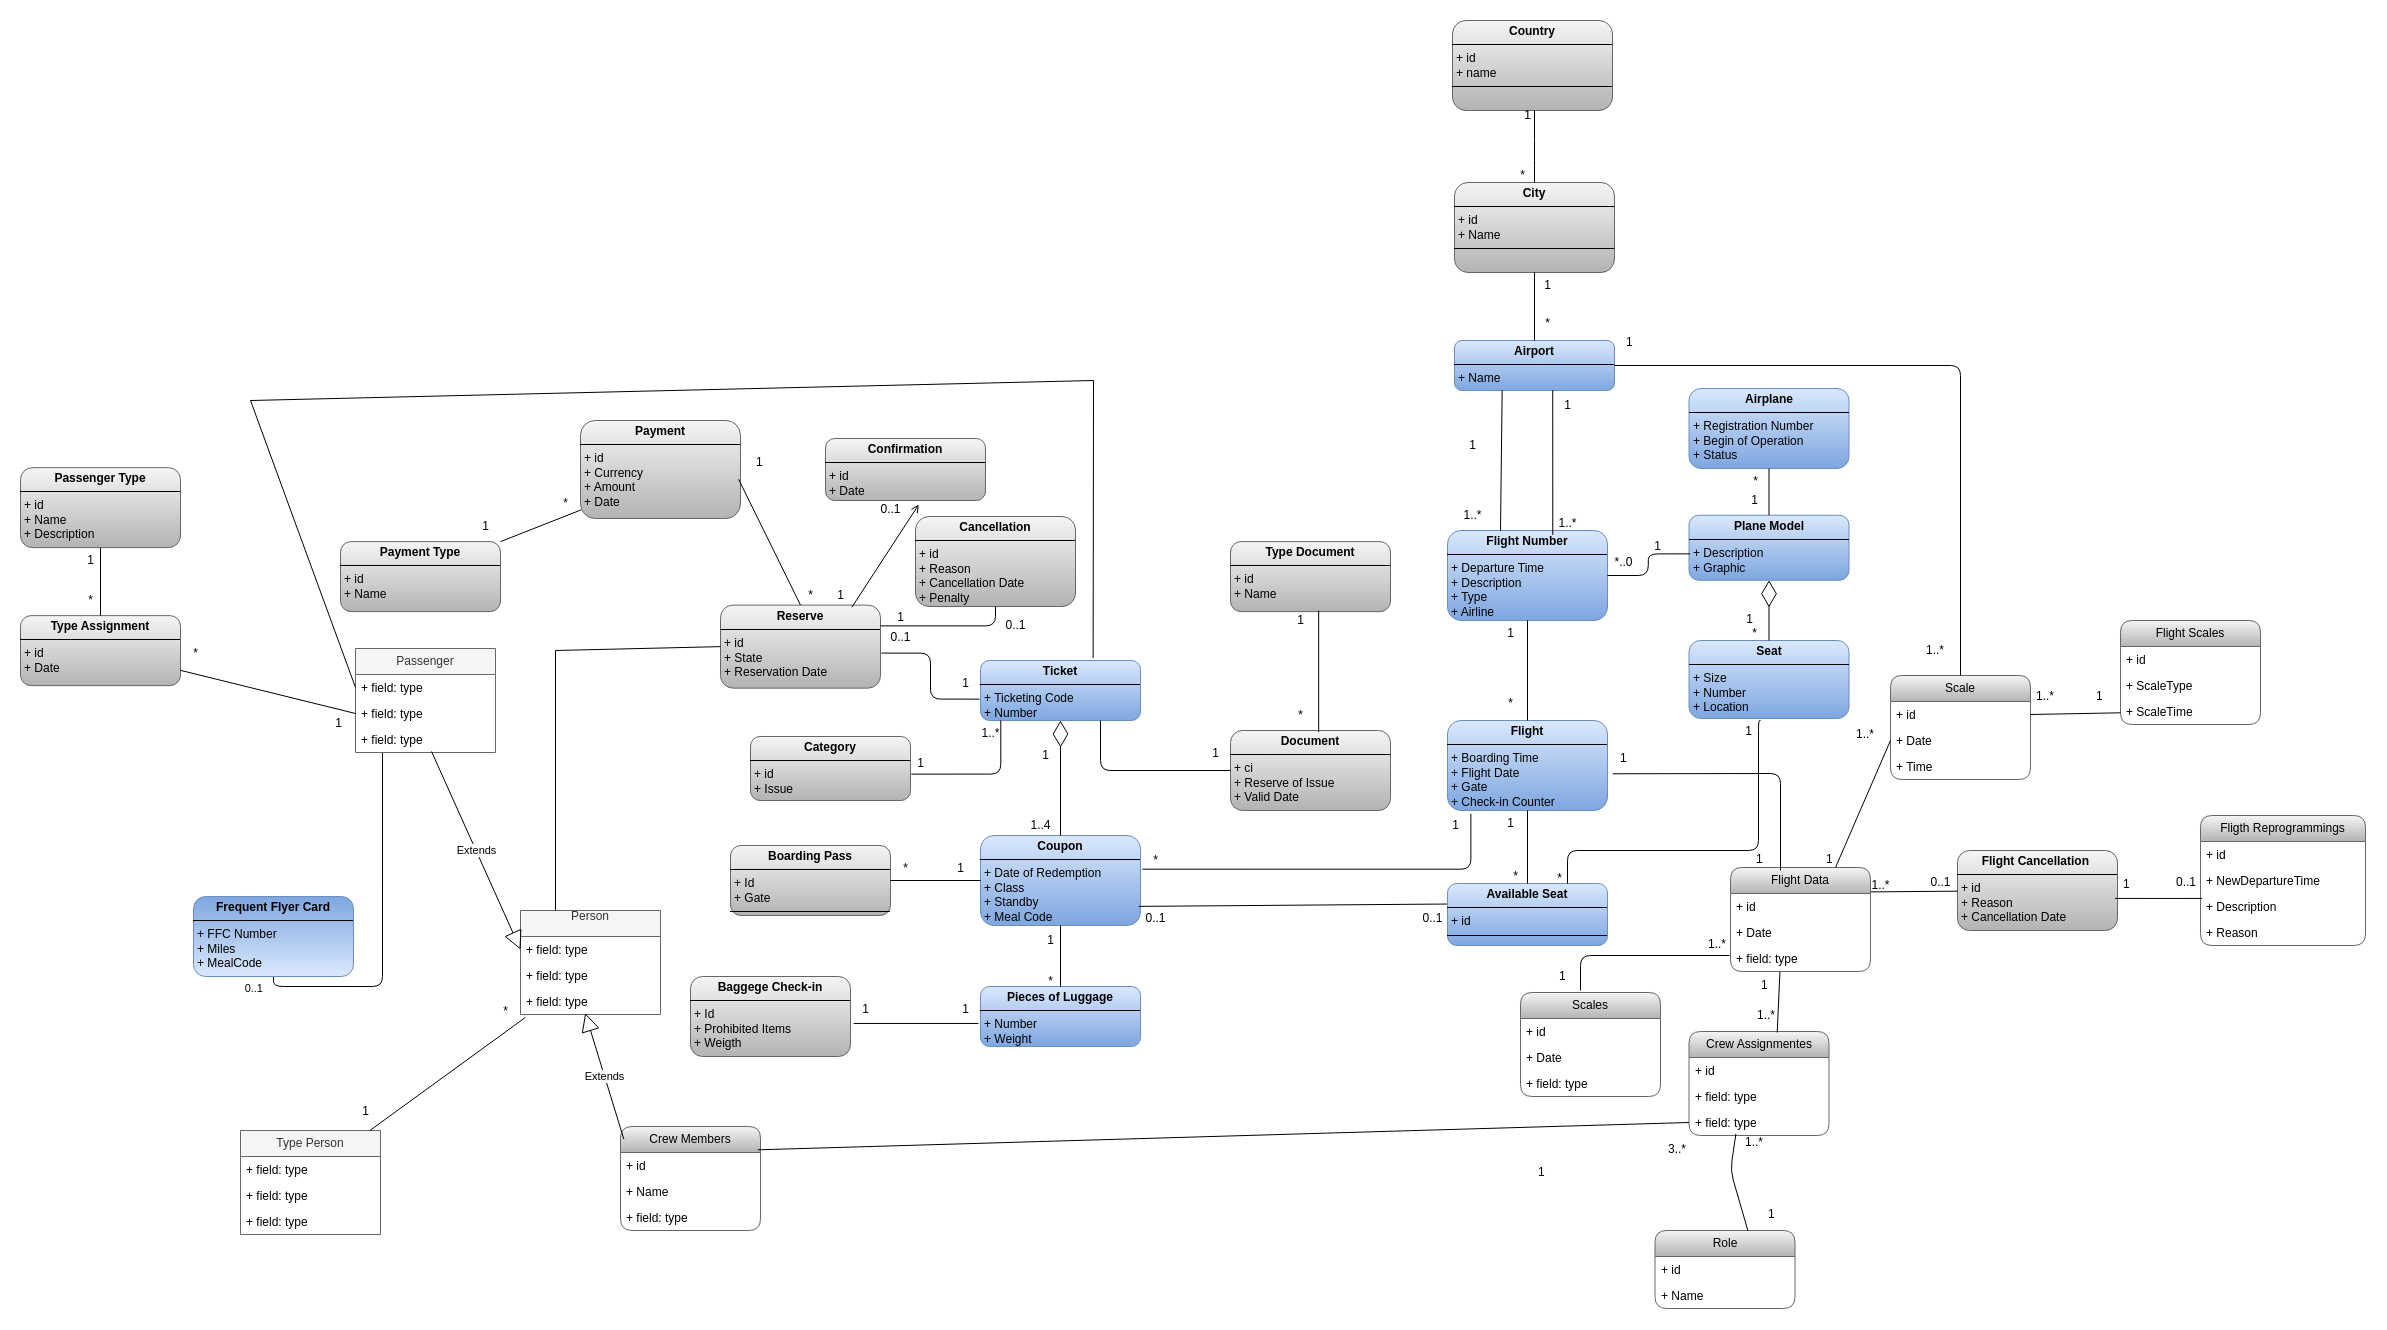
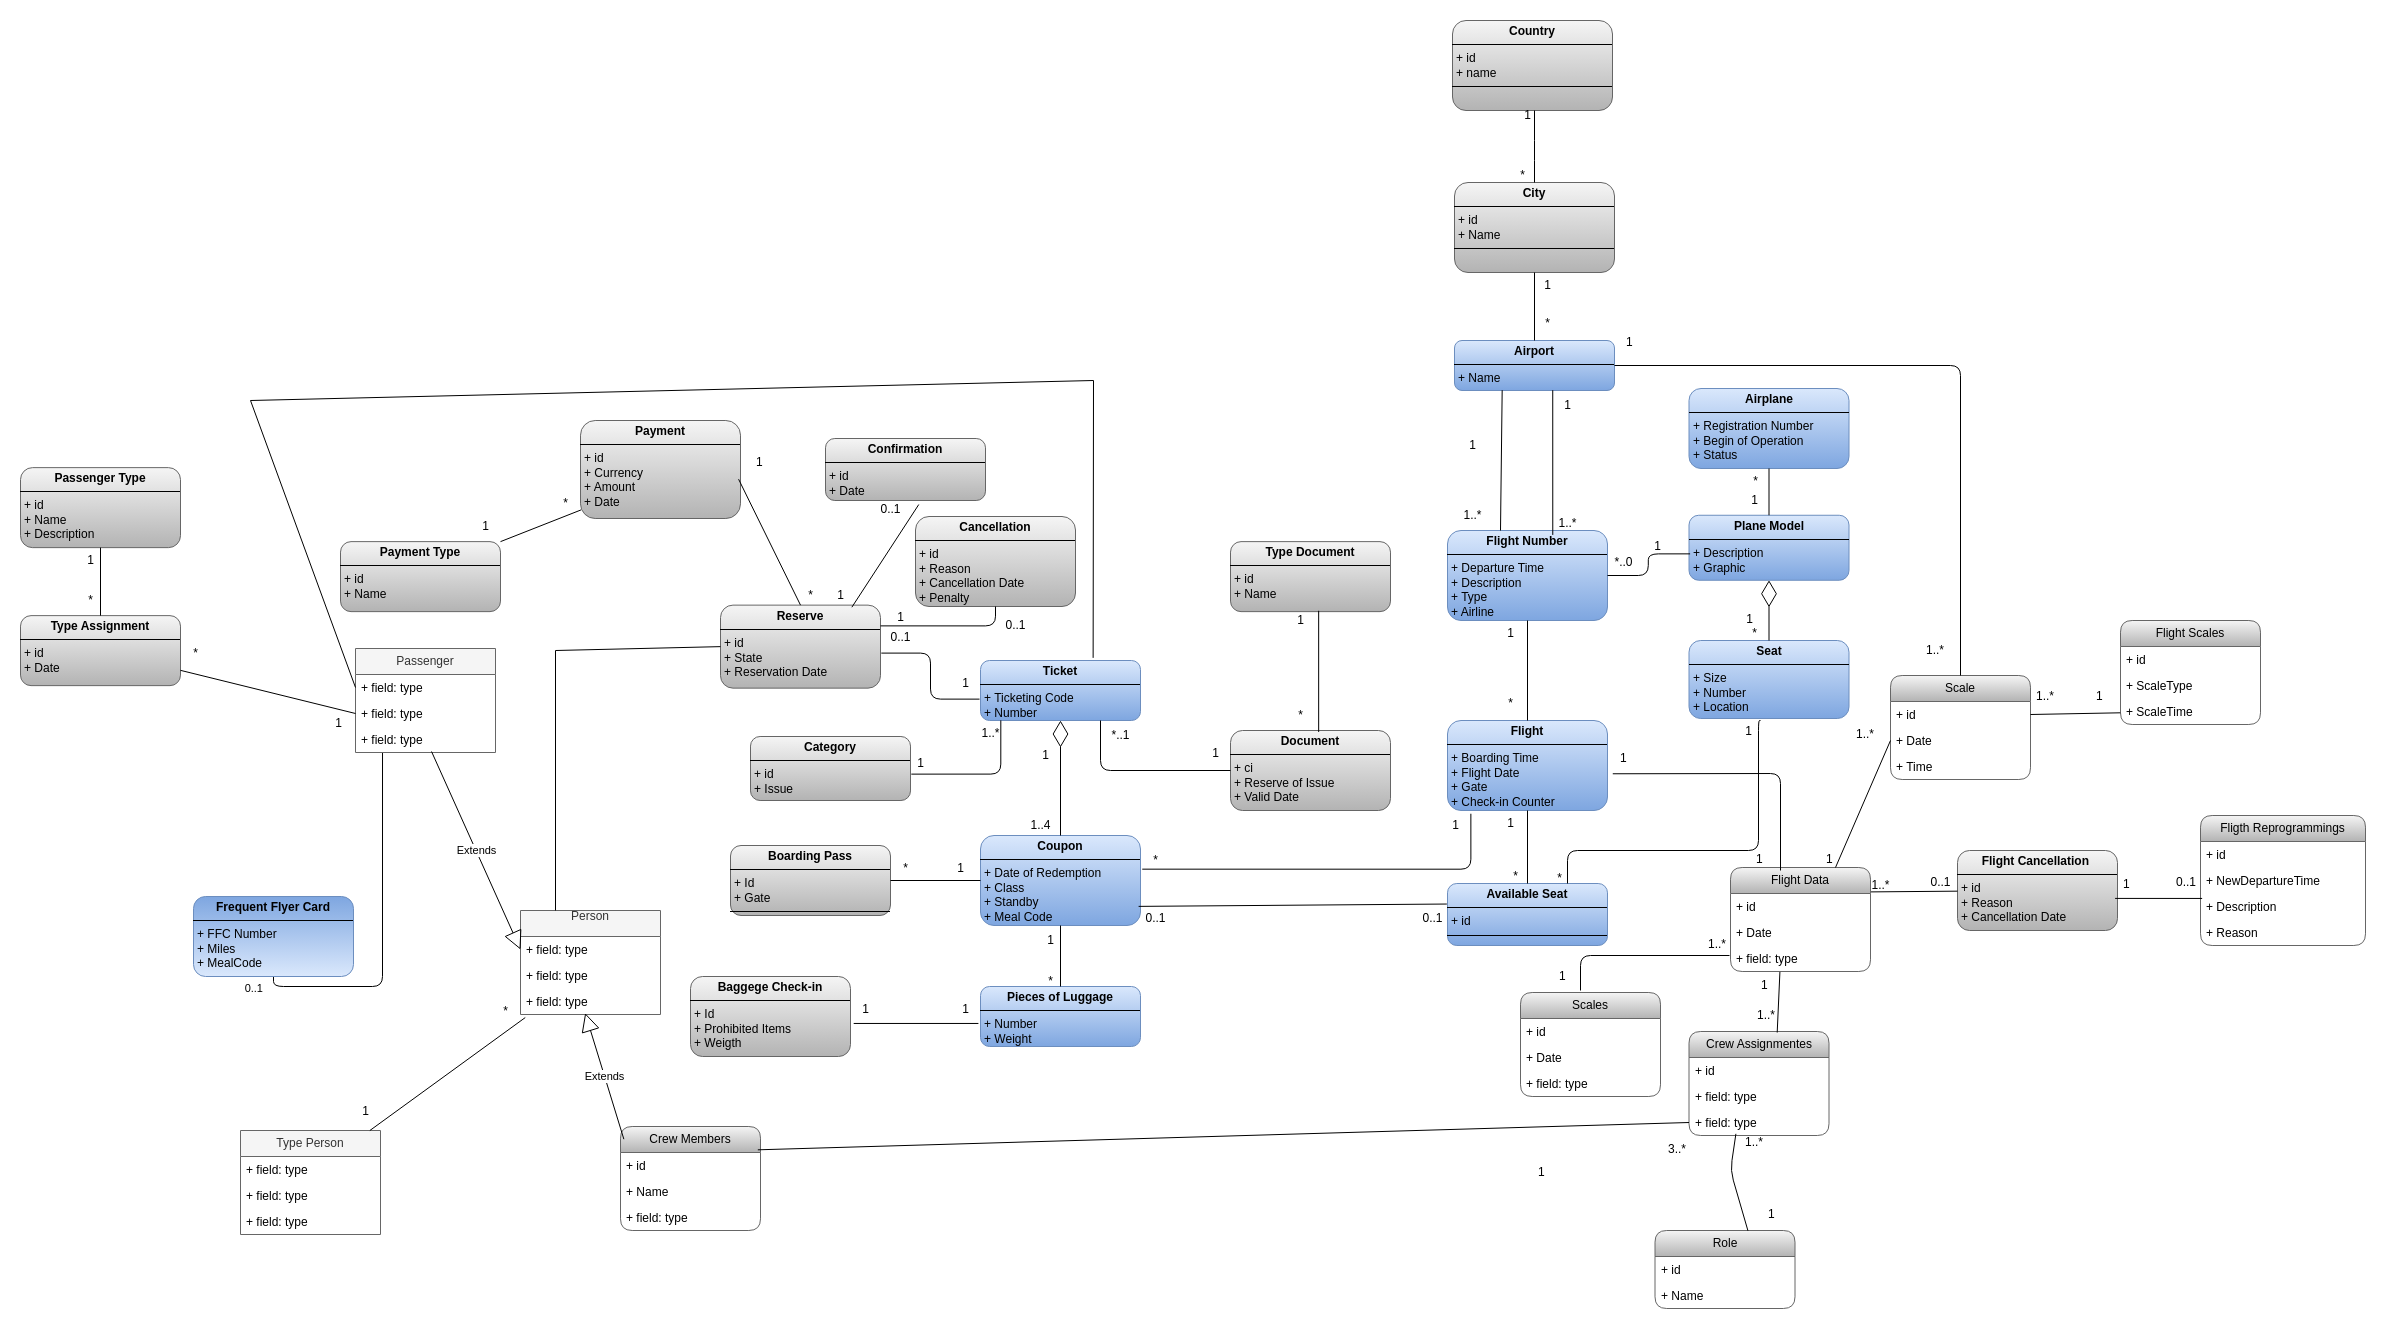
edge "Reserve + id + State + Reservation Date" -> "Confirmation + id + Date": arrowhead open -> none
node "*..1": added
